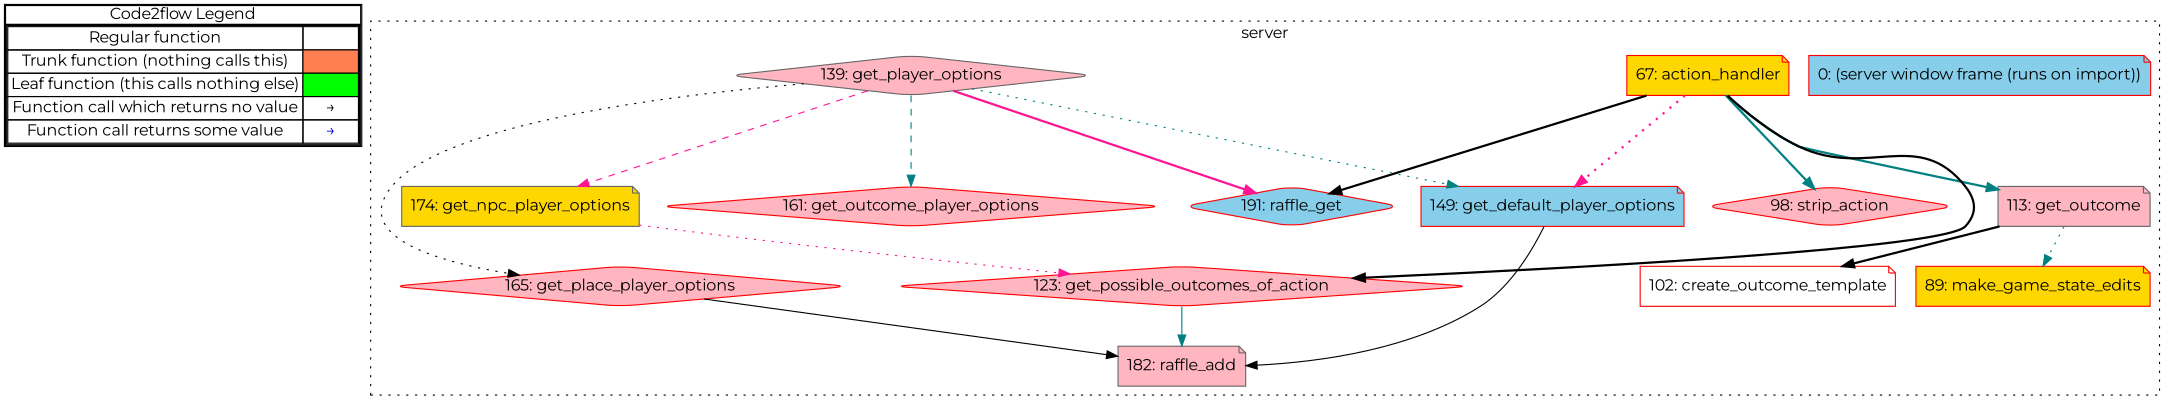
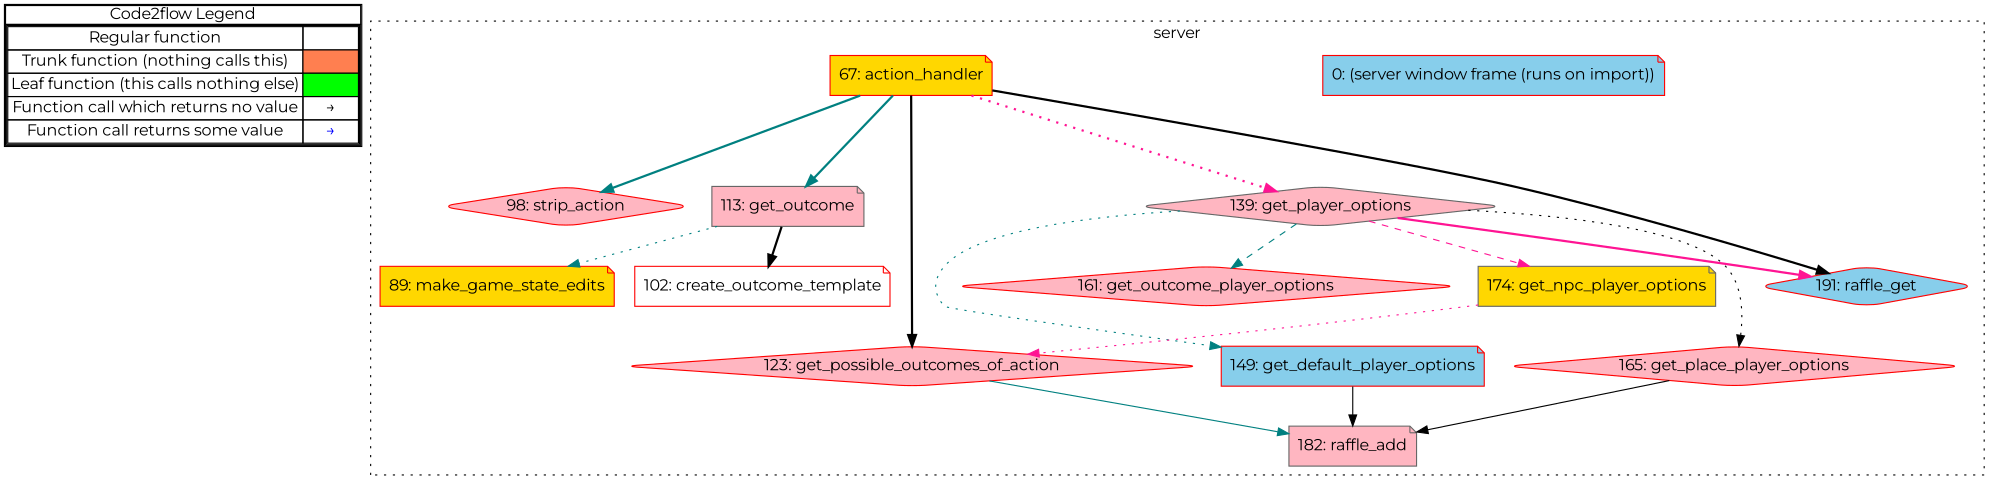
edge "67: action_handler" -> "149: get_default_player_options": now "67: action_handler" -> "139: get_player_options"
